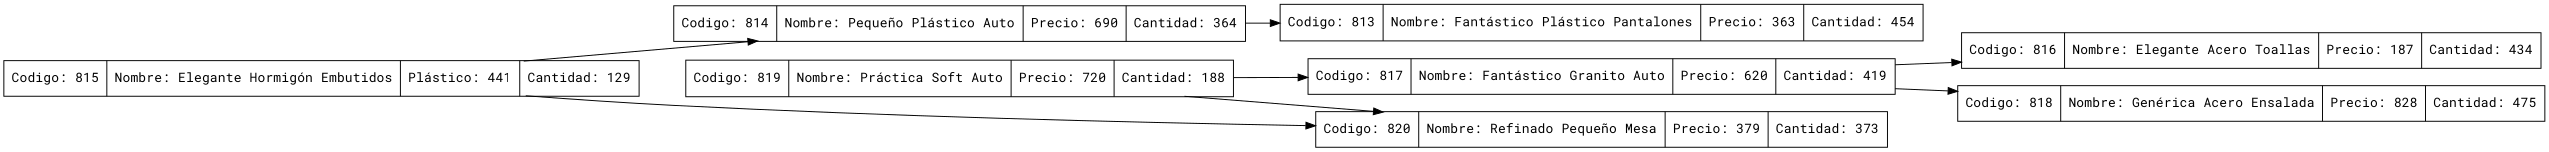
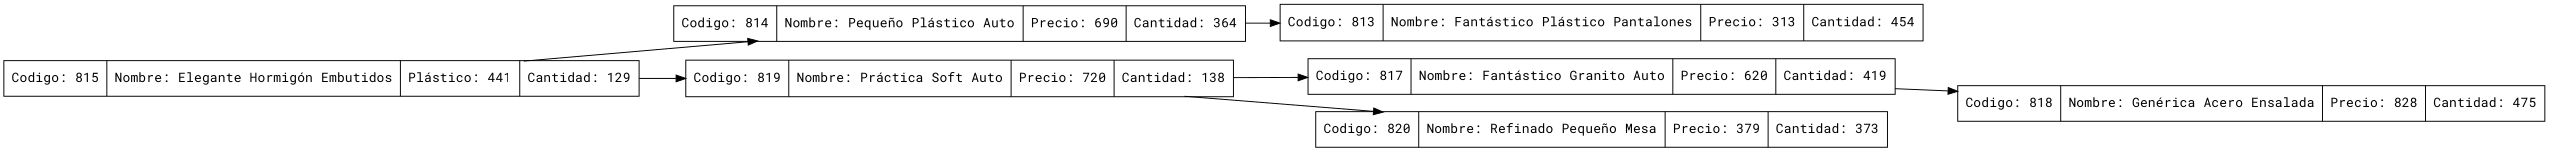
node "Codigo: 813": text "Precio: 363" -> "Precio: 313"
node "Codigo: 816": removed
node "Codigo: 819": text "Cantidad: 188" -> "Cantidad: 138"
edge "Codigo: 815" -> "Codigo: 820": now "Codigo: 815" -> "Codigo: 819"
